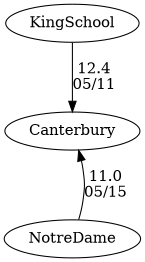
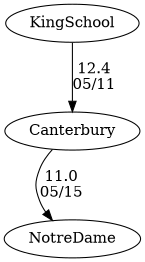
edge "NotreDame" -> "Canterbury": reversed
